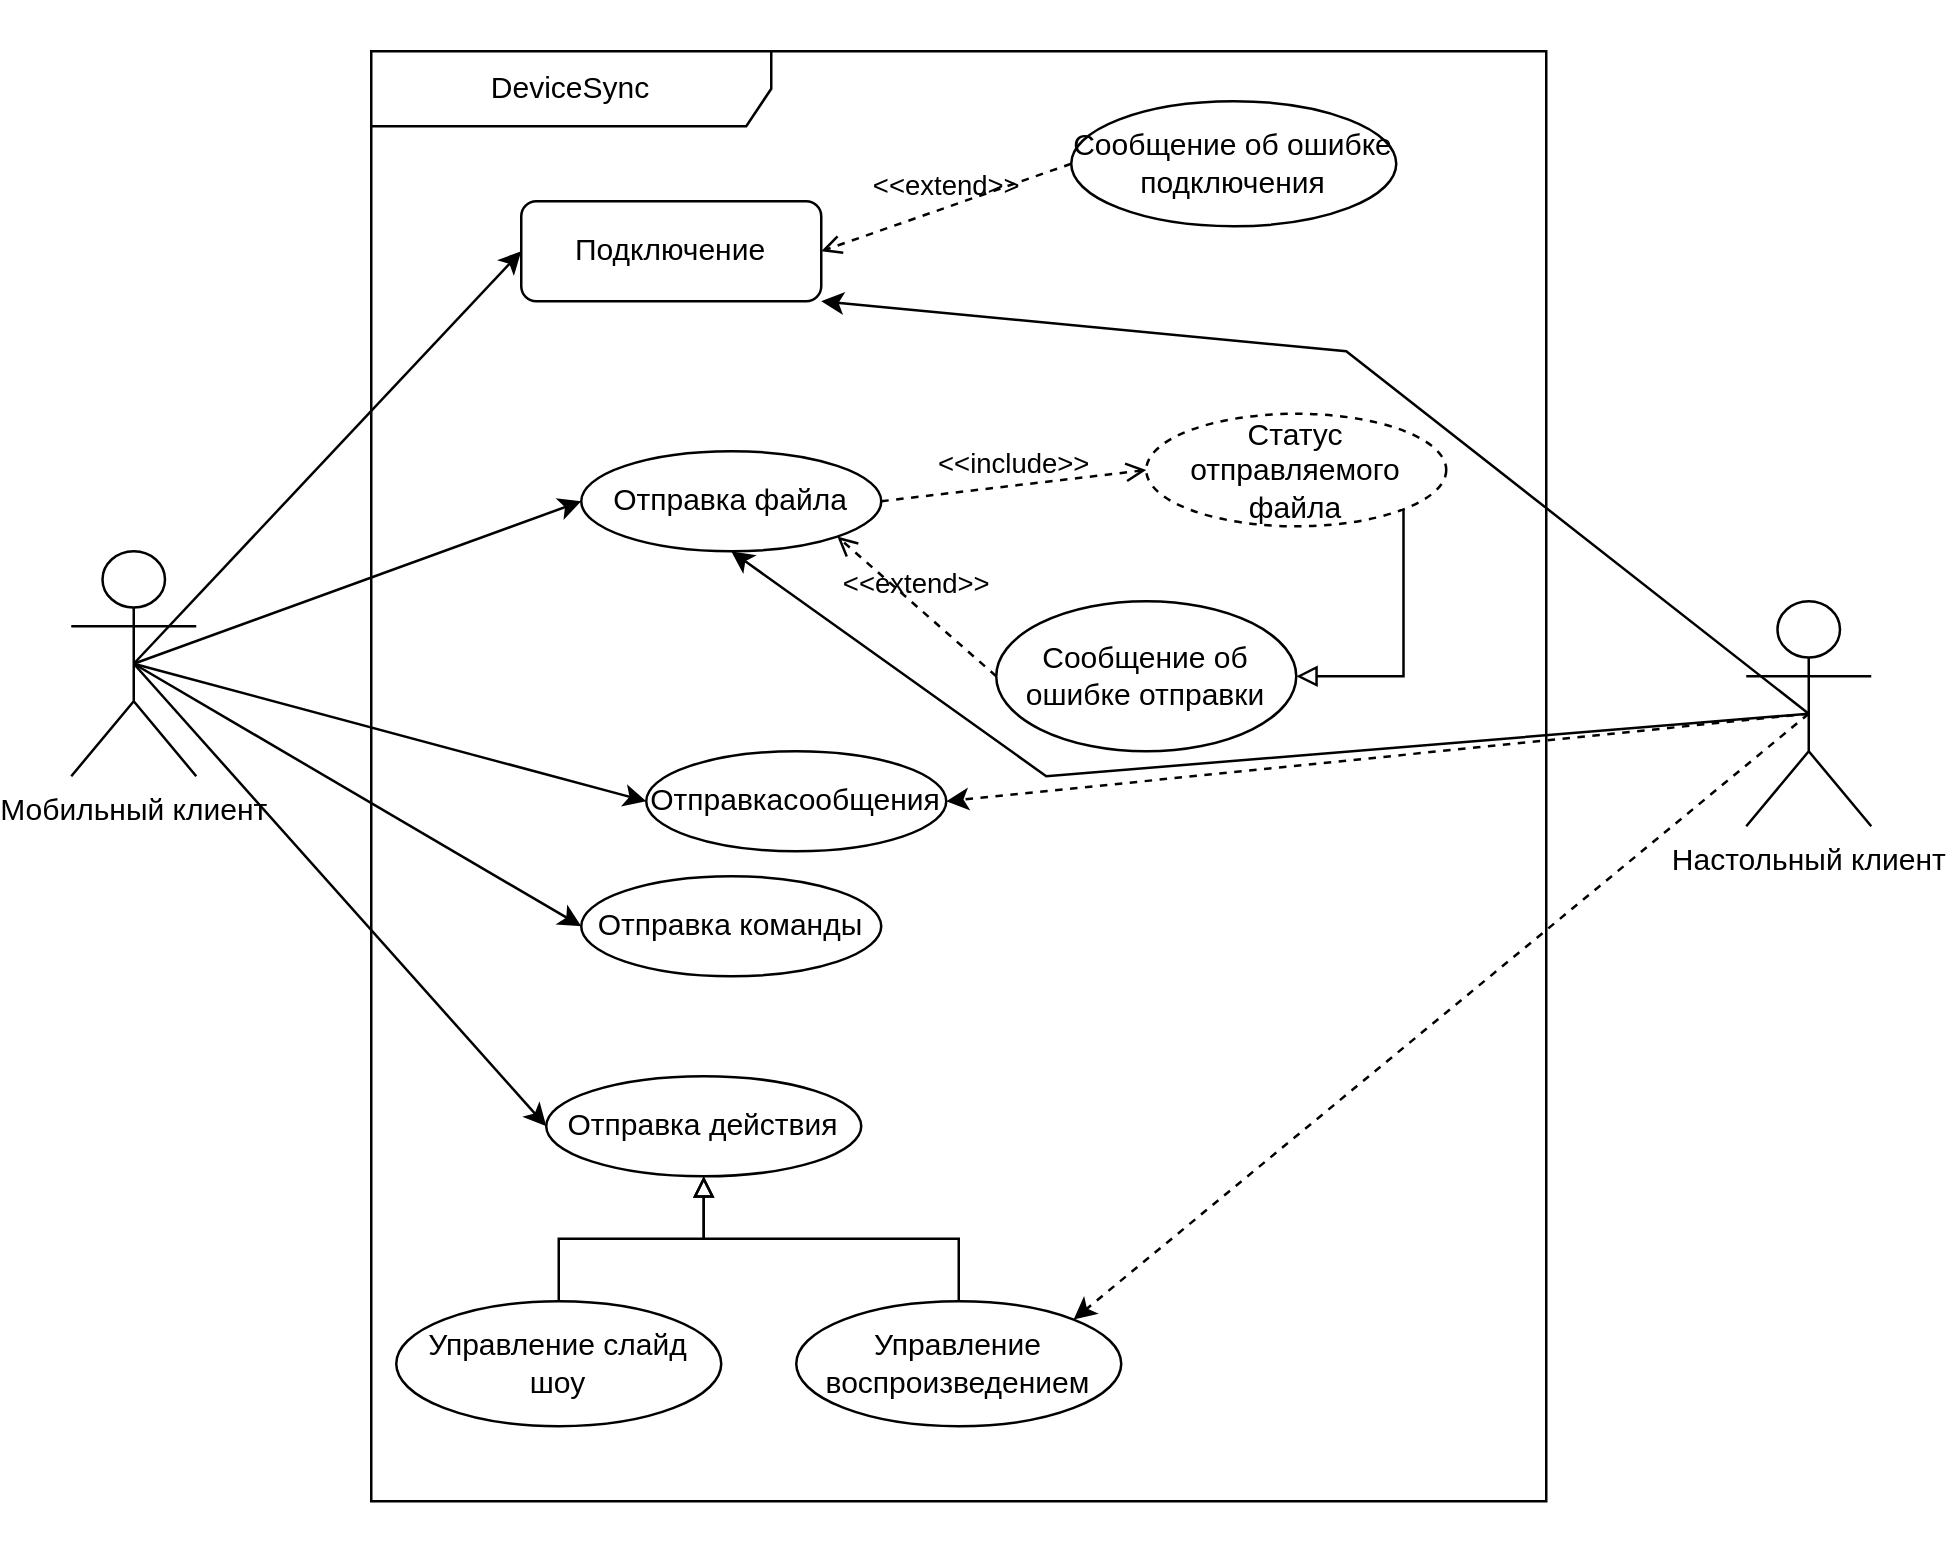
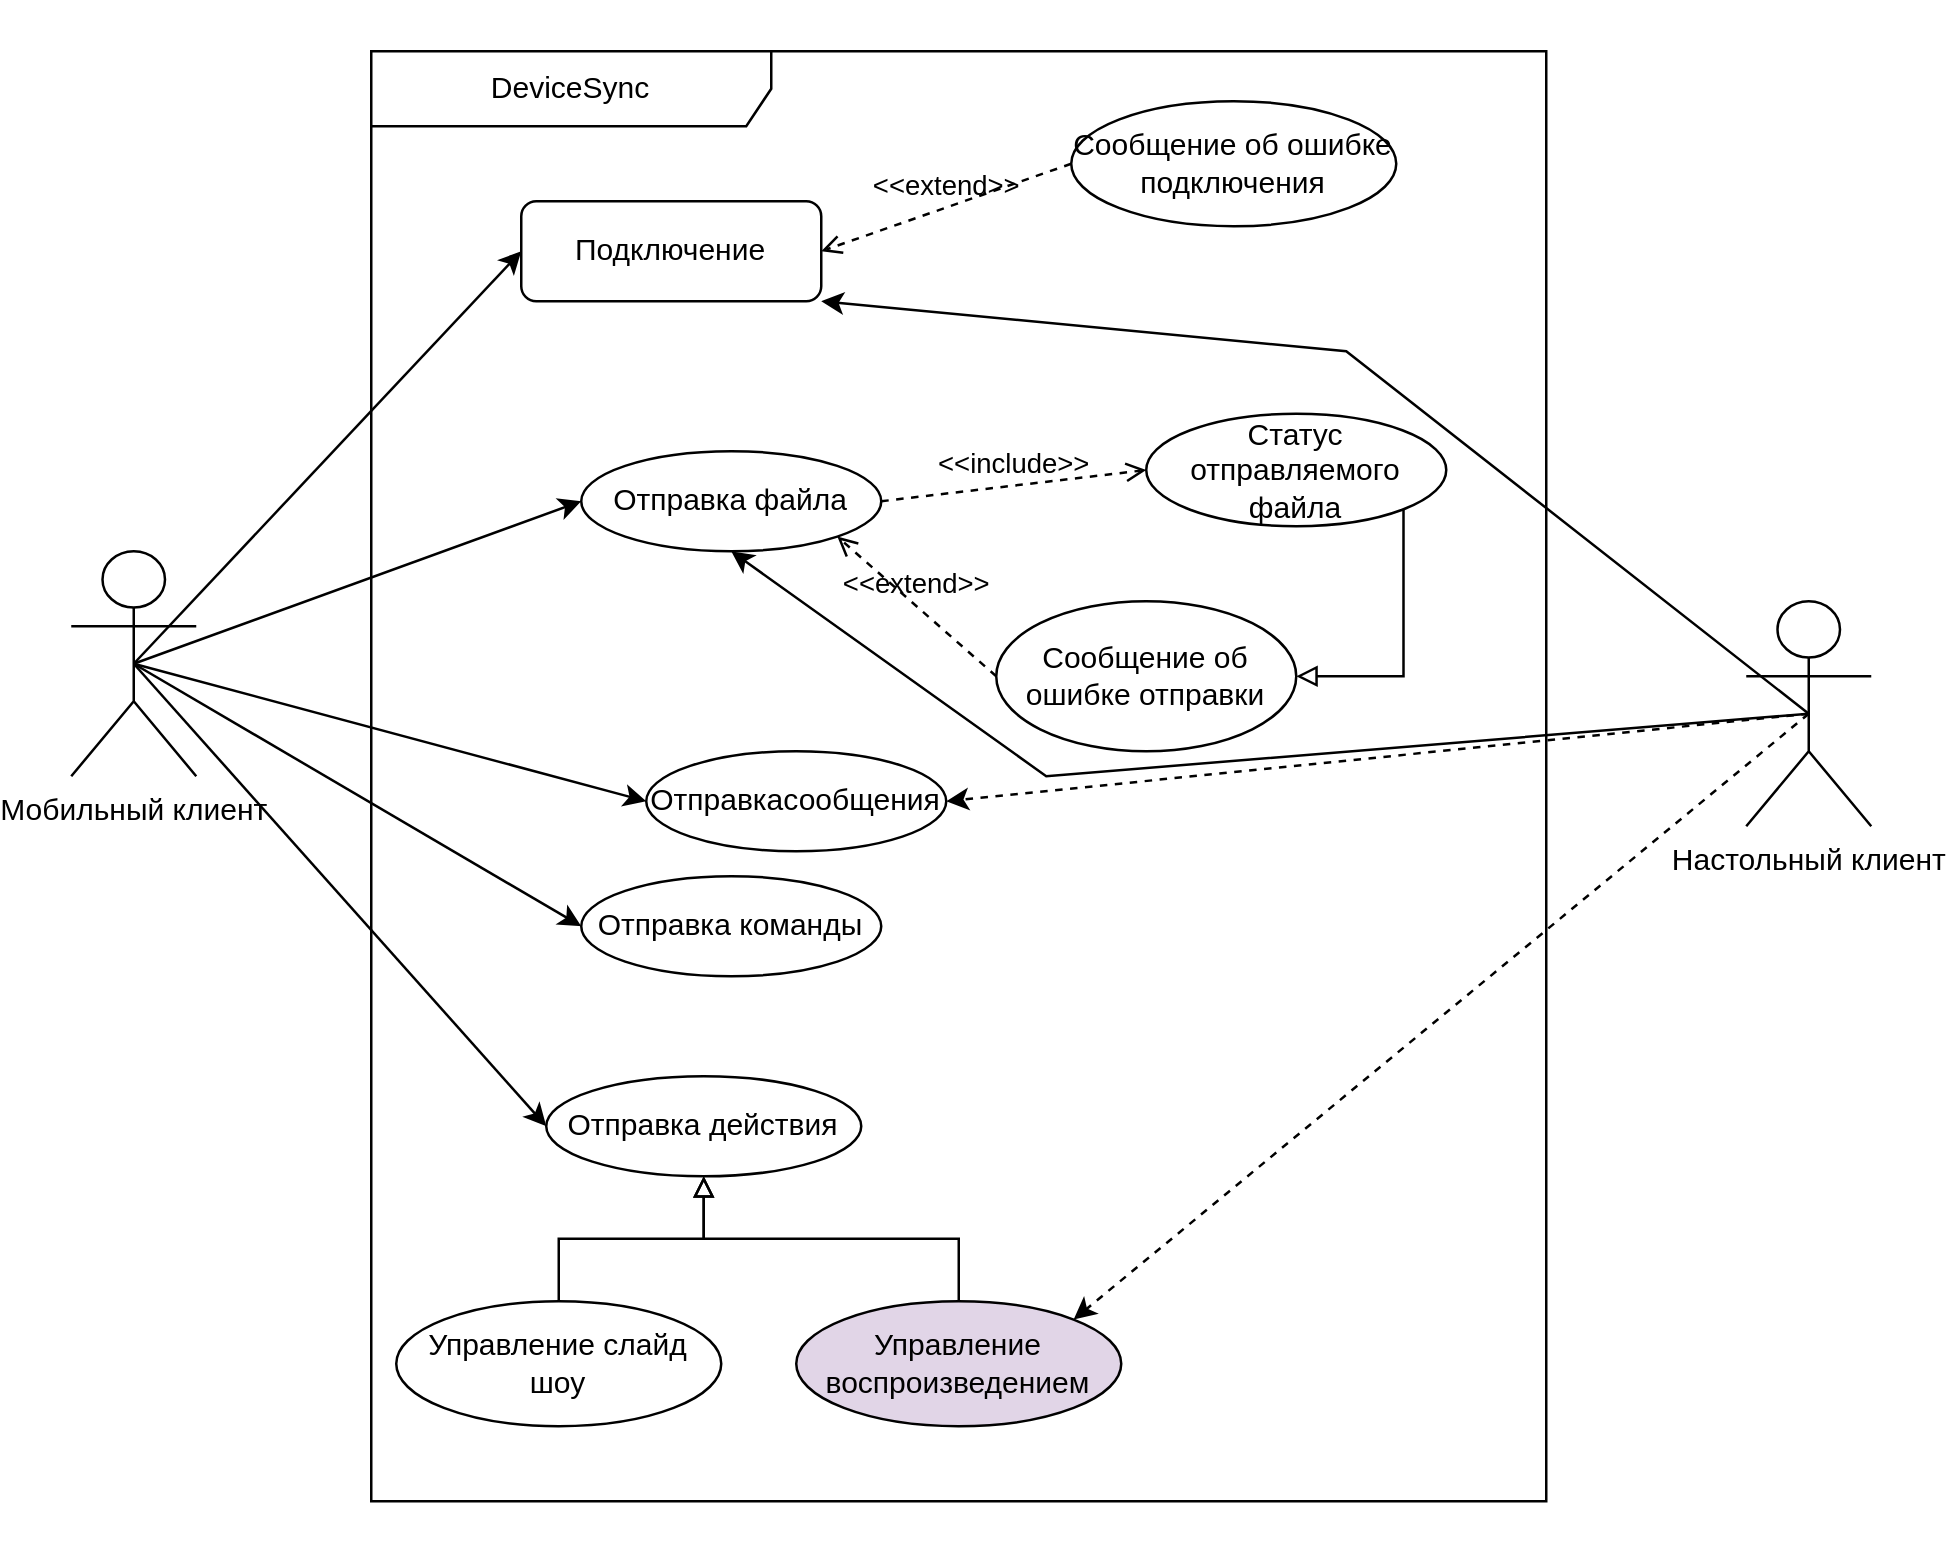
node "Статус отправляемого файла": style dashed -> solid
node "Управление воспроизведением": fillcolor #ffffff -> #e1d5e7
